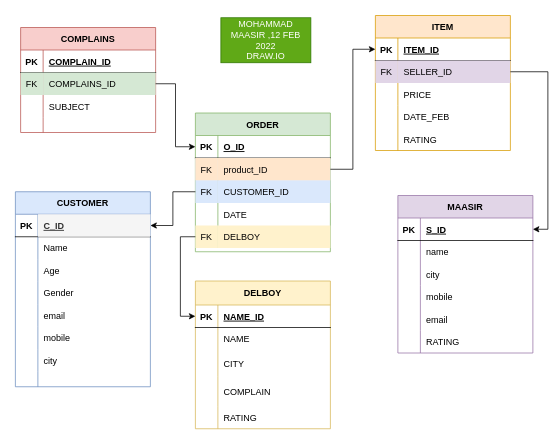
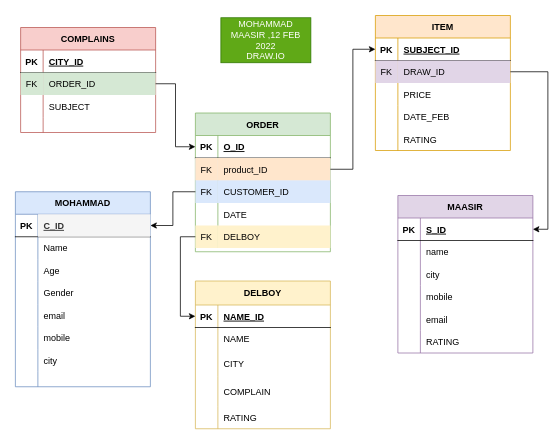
node "ITEM_ID": label "ITEM_ID" -> "SUBJECT_ID"
node "COMPLAIN_ID": label "COMPLAIN_ID" -> "CITY_ID"
node "SELLER_ID": label "SELLER_ID" -> "DRAW_ID"
node "COMPLAINS_ID": label "COMPLAINS_ID" -> "ORDER_ID"
node "CUSTOMER": label "CUSTOMER" -> "MOHAMMAD"
